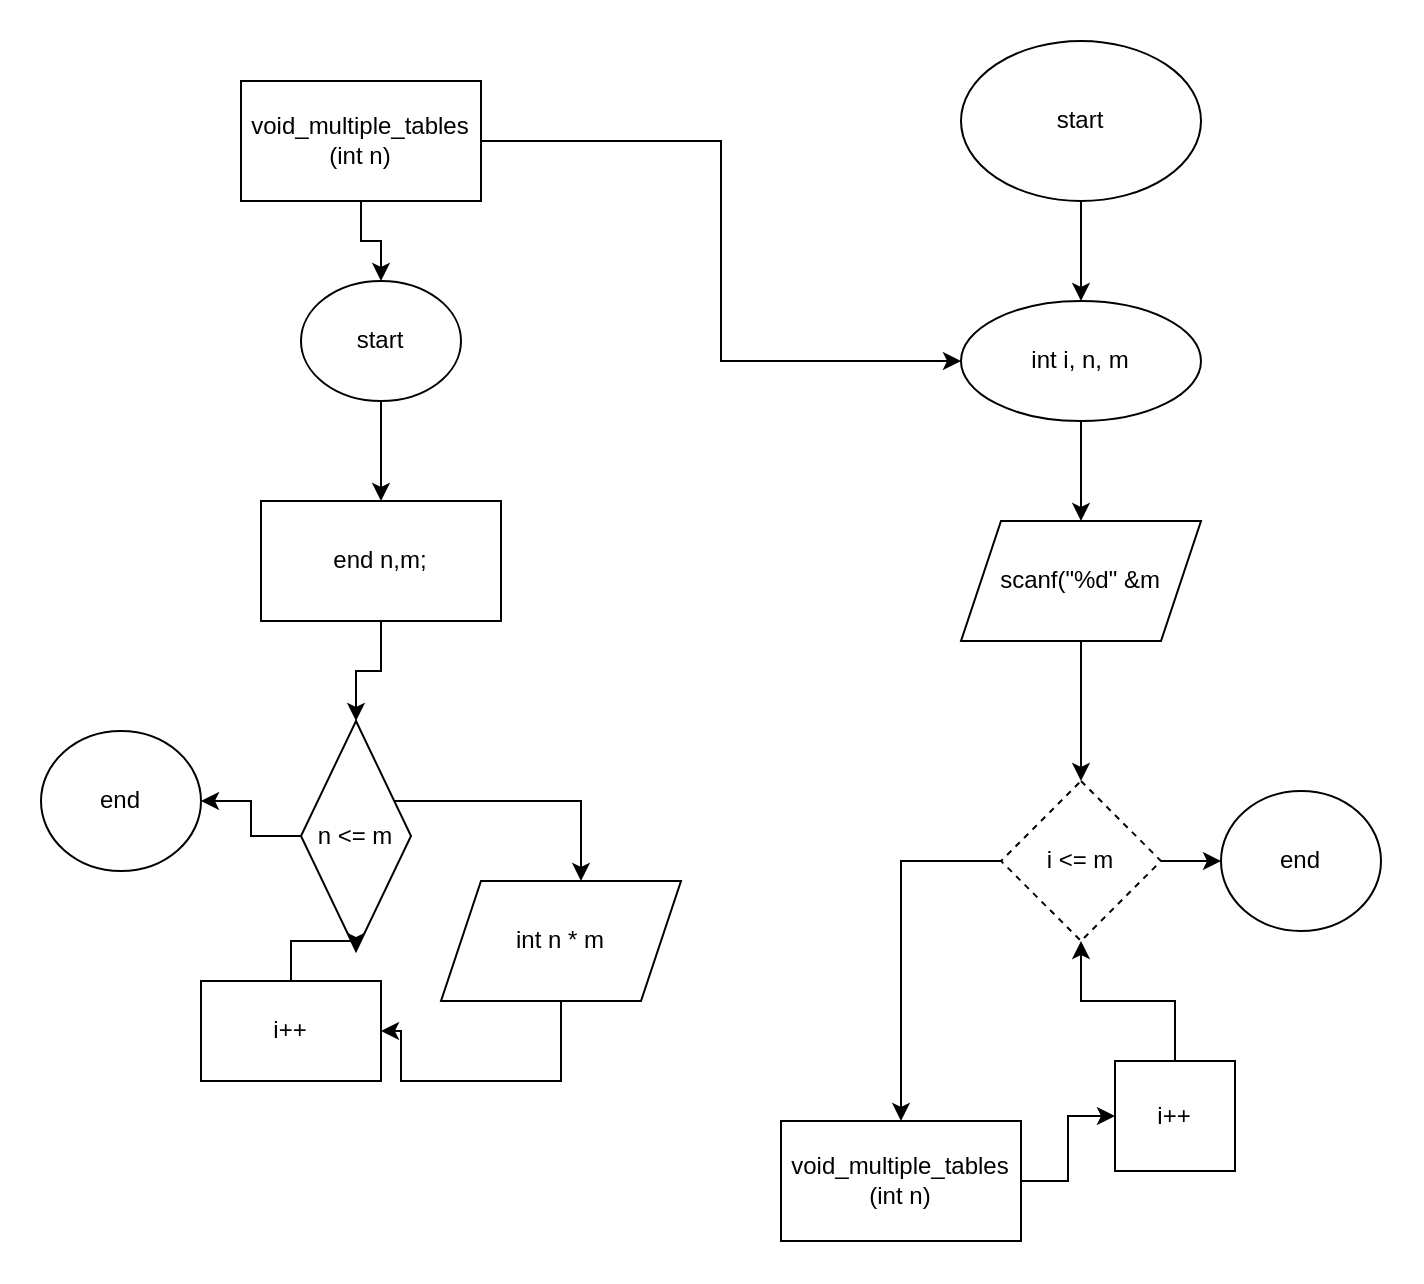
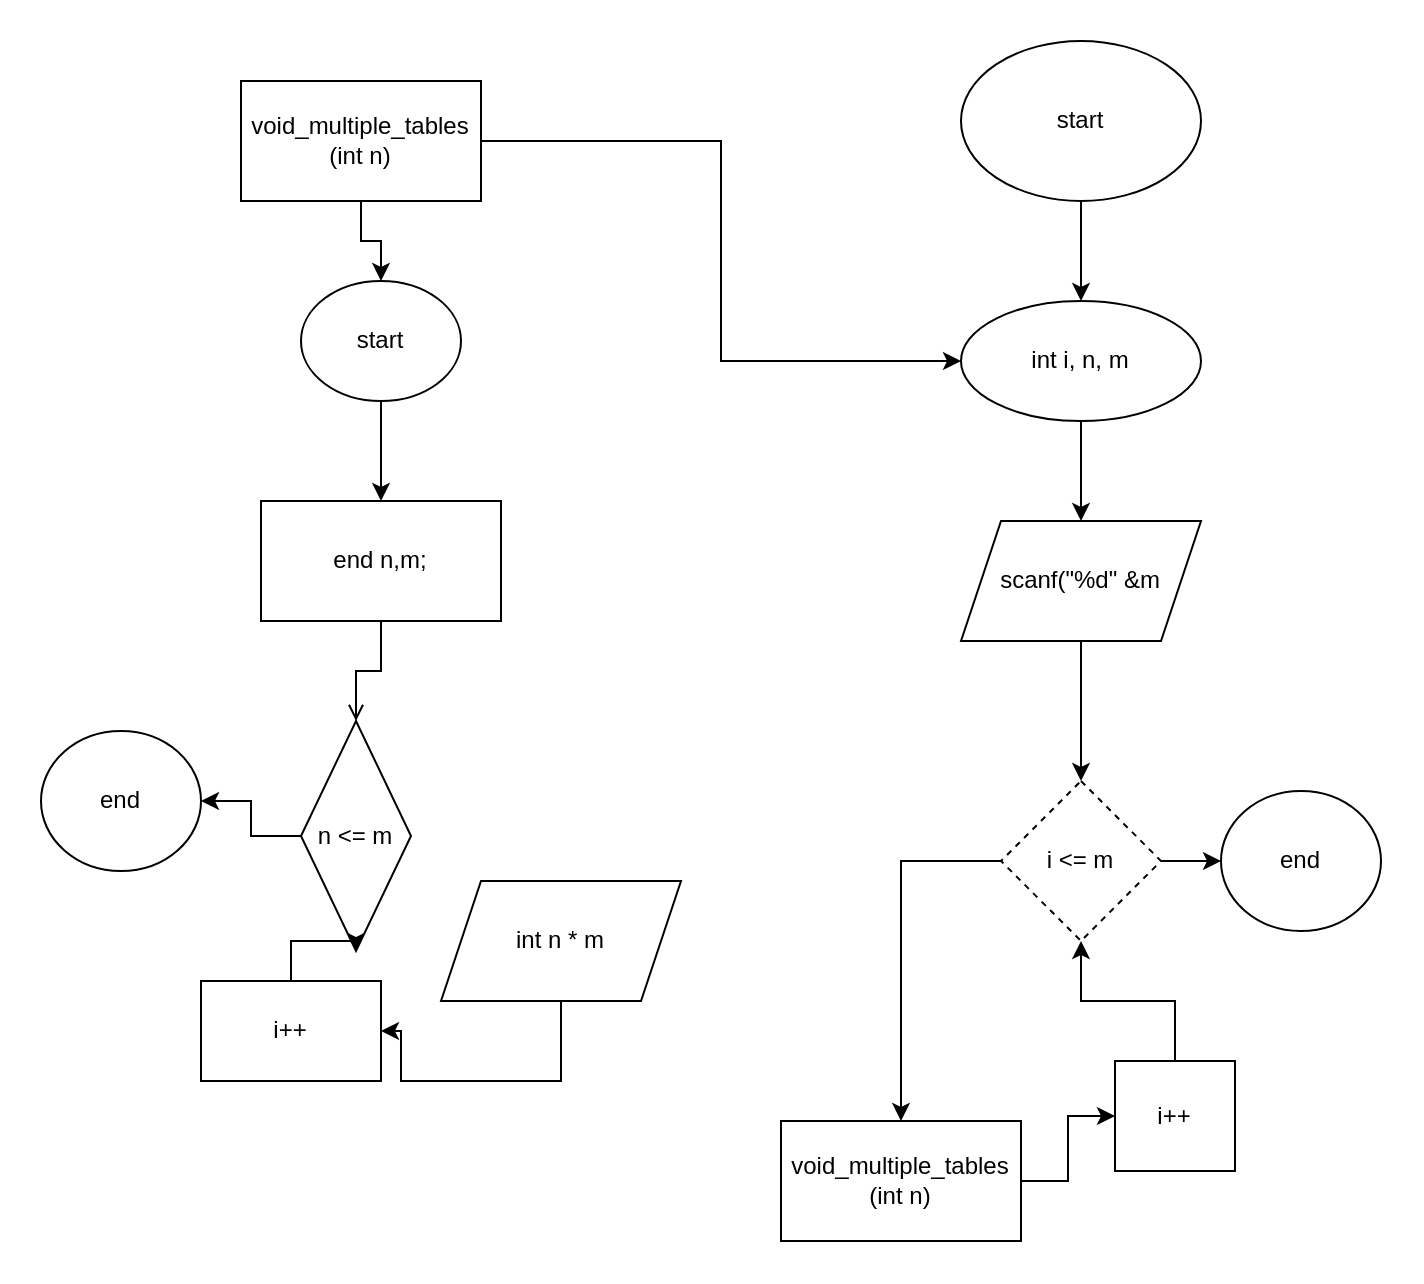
edge "end n,m;" -> "n <= m": arrowhead classic -> open
edge "n <= m" -> "int n * m": removed
